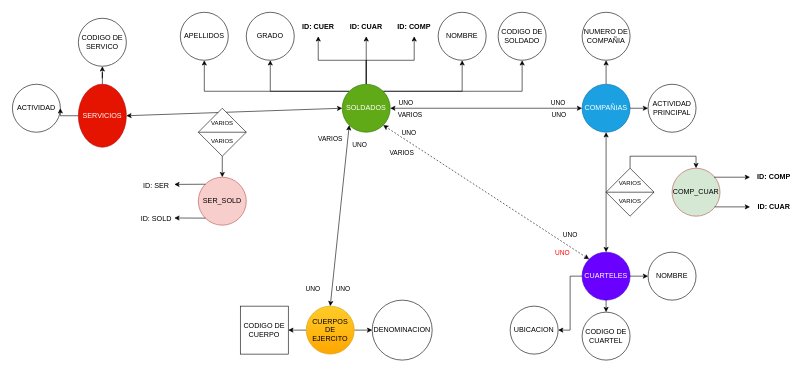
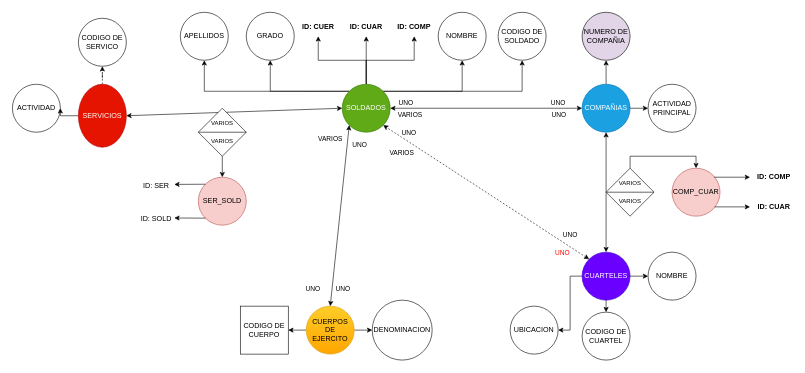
node "NUMERO DE COMPAÑIA": fillcolor #ffffff -> #e1d5e7
edge "SERVICIOS" -> "CODIGO DE SERVICO": style solid -> dashed
node "COMP_CUAR": fillcolor #d5e8d4 -> #f8cecc
